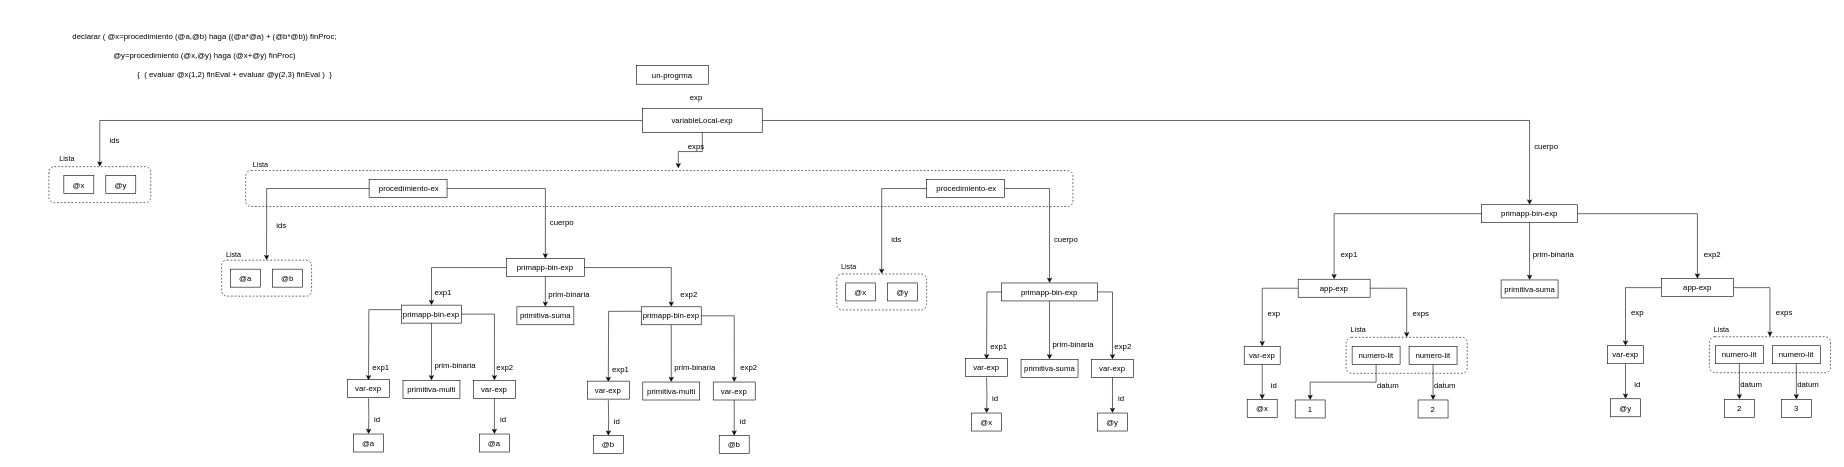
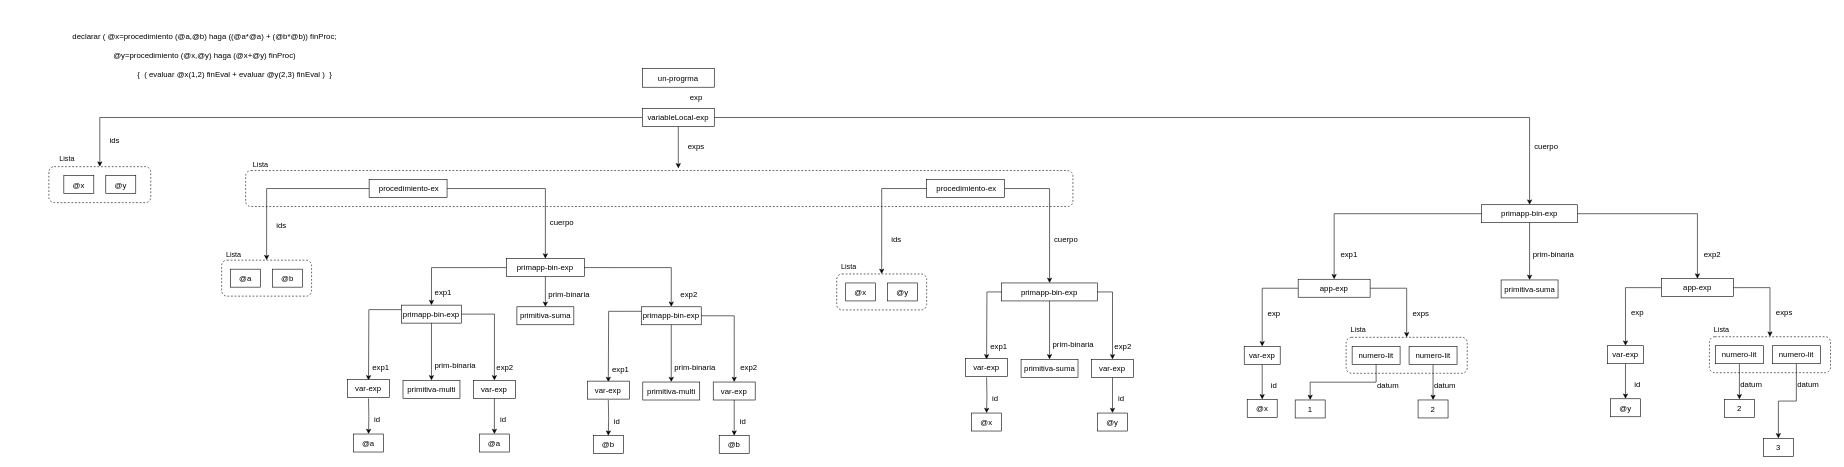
node "un-progrma": moved (672, 75) -> (678, 78)
node "variableLocal-exp": size 120x24 -> 72x18
node "3": moved (1797, 409) -> (1779, 448)
